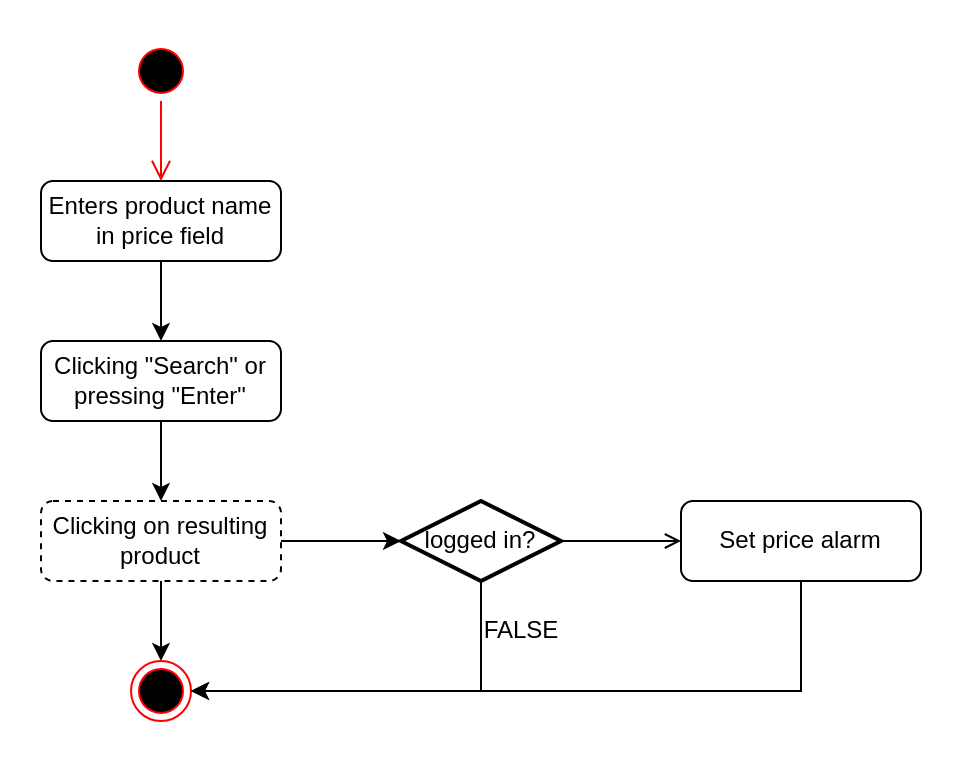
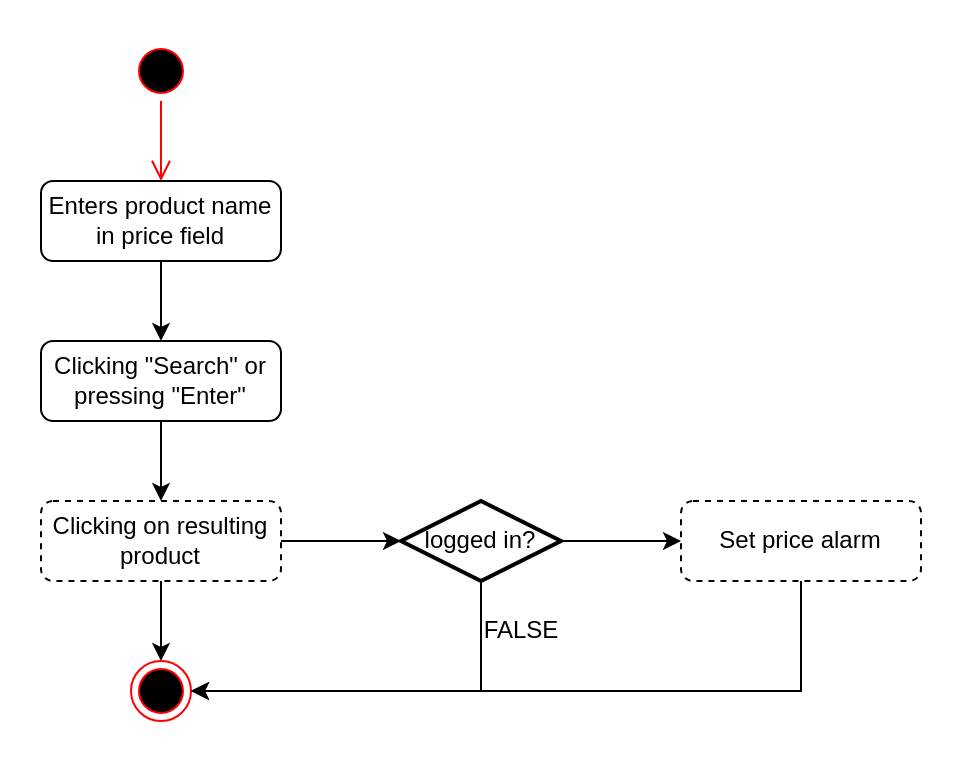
edge "logged in?" -> "Set price alarm": arrowhead open -> classic
node "Set price alarm": style solid -> dashed
